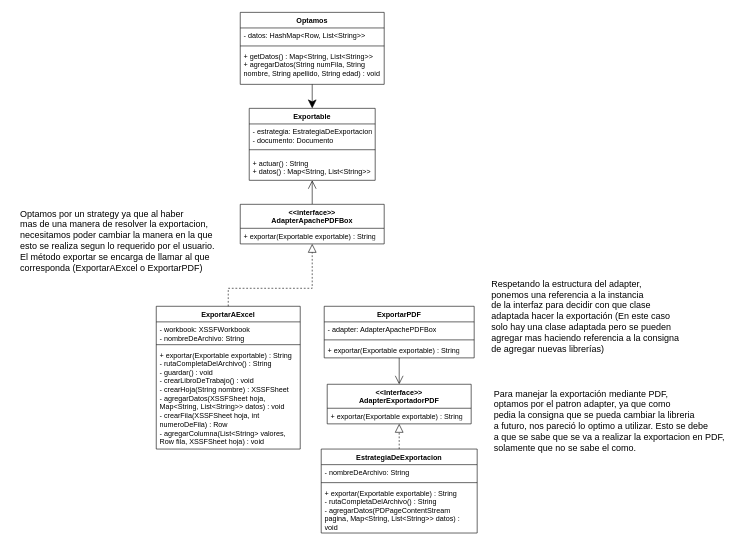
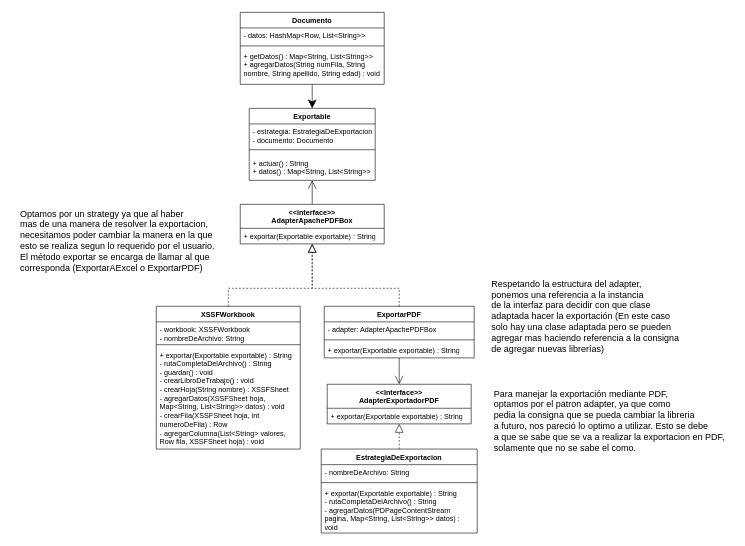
node "Optamos": label "Optamos" -> "Documento"
edge "ExportarPDF" -> "<<interface>> AdapterApachePDFBox": added
node "ExportarAExcel": label "ExportarAExcel" -> "XSSFWorkbook"
